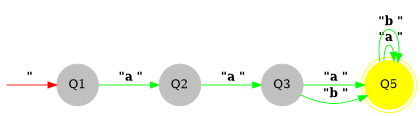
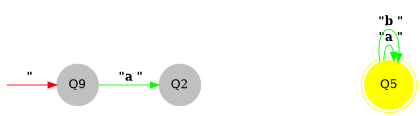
node "Q1": label "Q1" -> "Q9"
node "Q3": removed
